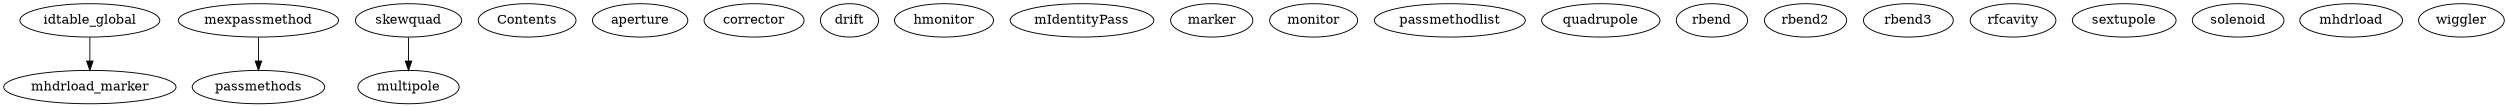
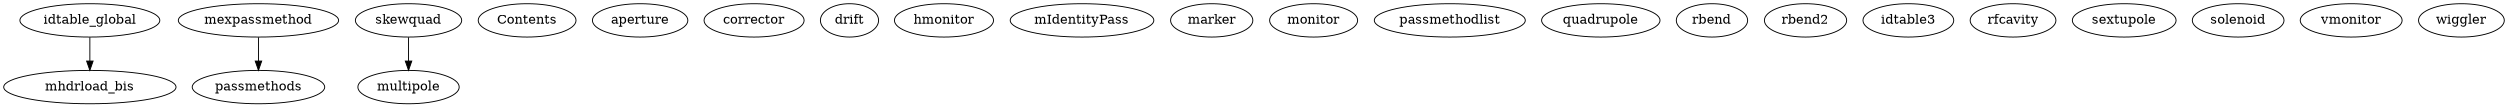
node "rbend3": label "rbend3" -> "idtable3"
node "mhdrload": label "mhdrload" -> "vmonitor"
node "mhdrload_marker": label "mhdrload_marker" -> "mhdrload_bis"
